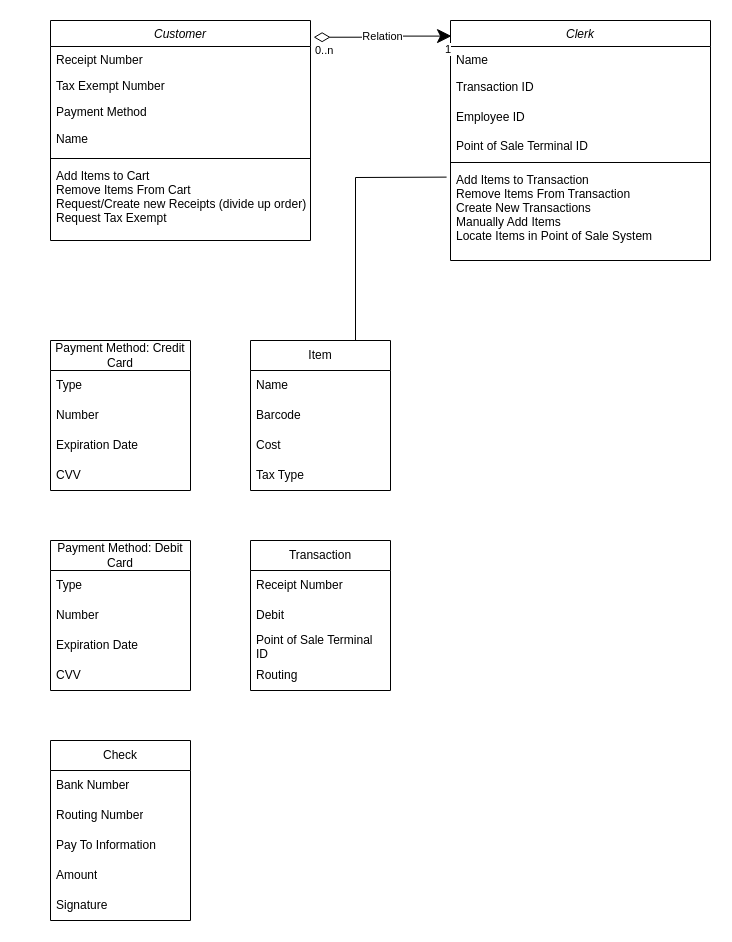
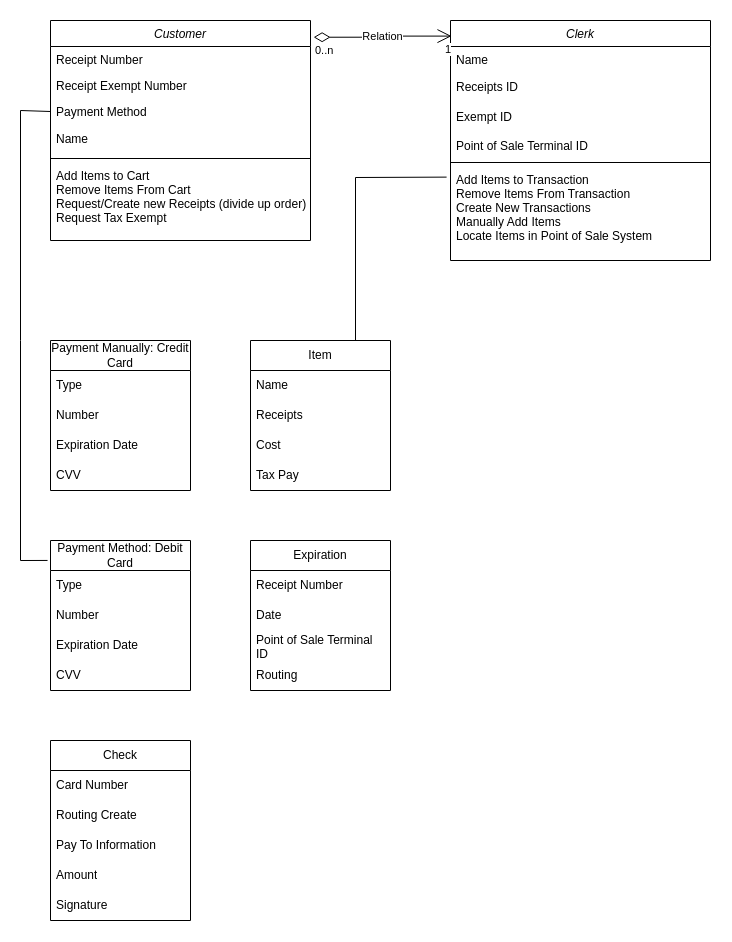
edge "Customer" -- "Clerk": arrowhead classic -> open
node "Tax Exempt Number": label "Tax Exempt Number" -> "Receipt Exempt Number"
node "Transaction ID": label "Transaction ID" -> "Receipts ID"
node "Employee ID": label "Employee ID" -> "Exempt ID"
edge "Payment Method" -- "Payment Method: Debit Card": added
node "Payment Method: Credit Card": label "Payment Method: Credit Card" -> "Payment Manually: Credit Card"
node "Barcode": label "Barcode" -> "Receipts"
node "Tax Type": label "Tax Type" -> "Tax Pay"
node "Transaction": label "Transaction" -> "Expiration"
node "Debit": label "Debit" -> "Date"
node "Bank Number": label "Bank Number" -> "Card Number"
node "Routing Number": label "Routing Number" -> "Routing Create"
